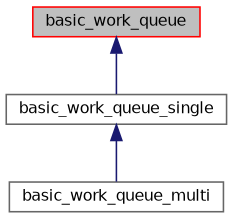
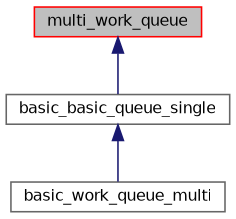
node "basic_work_queue": label "basic_work_queue" -> "multi_work_queue"
node "basic_work_queue_single": label "basic_work_queue_single" -> "basic_basic_queue_single"
